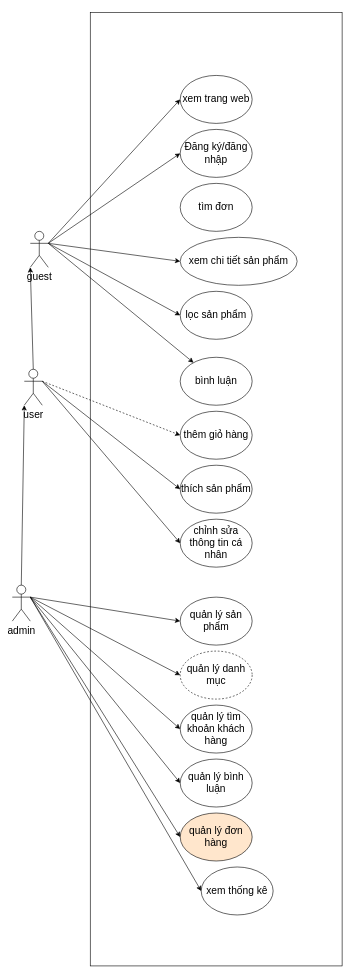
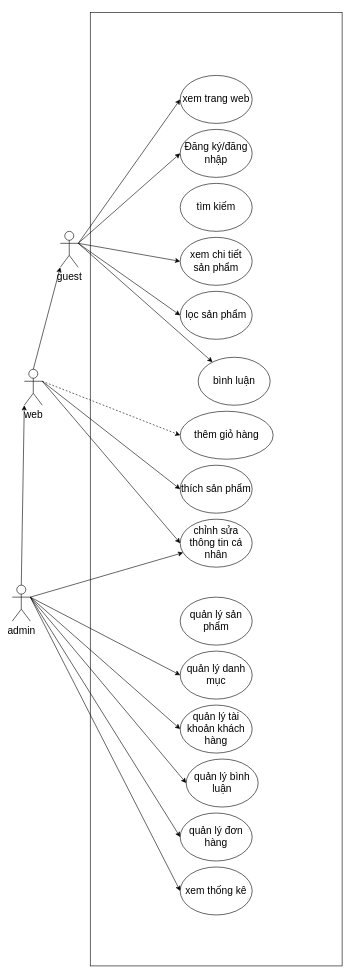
node "tìm đơn": label "tìm đơn" -> "tìm kiếm"
node "guest": moved (39, 249) -> (69, 249)
node "xem chi tiết sản phẩm": size 117x48 -> 72x48
node "bình luận": moved (216, 381) -> (234, 381)
node "user": label "user" -> "web"
node "thêm giỏ hàng": size 72x48 -> 93x48
edge "admin" -> "quản lý sản phẩm": now "admin" -> "chỉnh sửa thông tin cá nhân"
node "quản lý danh mục": style dashed -> solid
node "quản lý tìm khoản khách hàng": label "quản lý tìm khoản khách hàng" -> "quản lý tài khoản khách hàng"
node "quản lý bình luận": moved (216, 783) -> (222, 783)
node "quản lý đơn hàng": fillcolor #ffe6cc -> #ffffff
node "xem thống kê": moved (237, 891) -> (216, 891)
